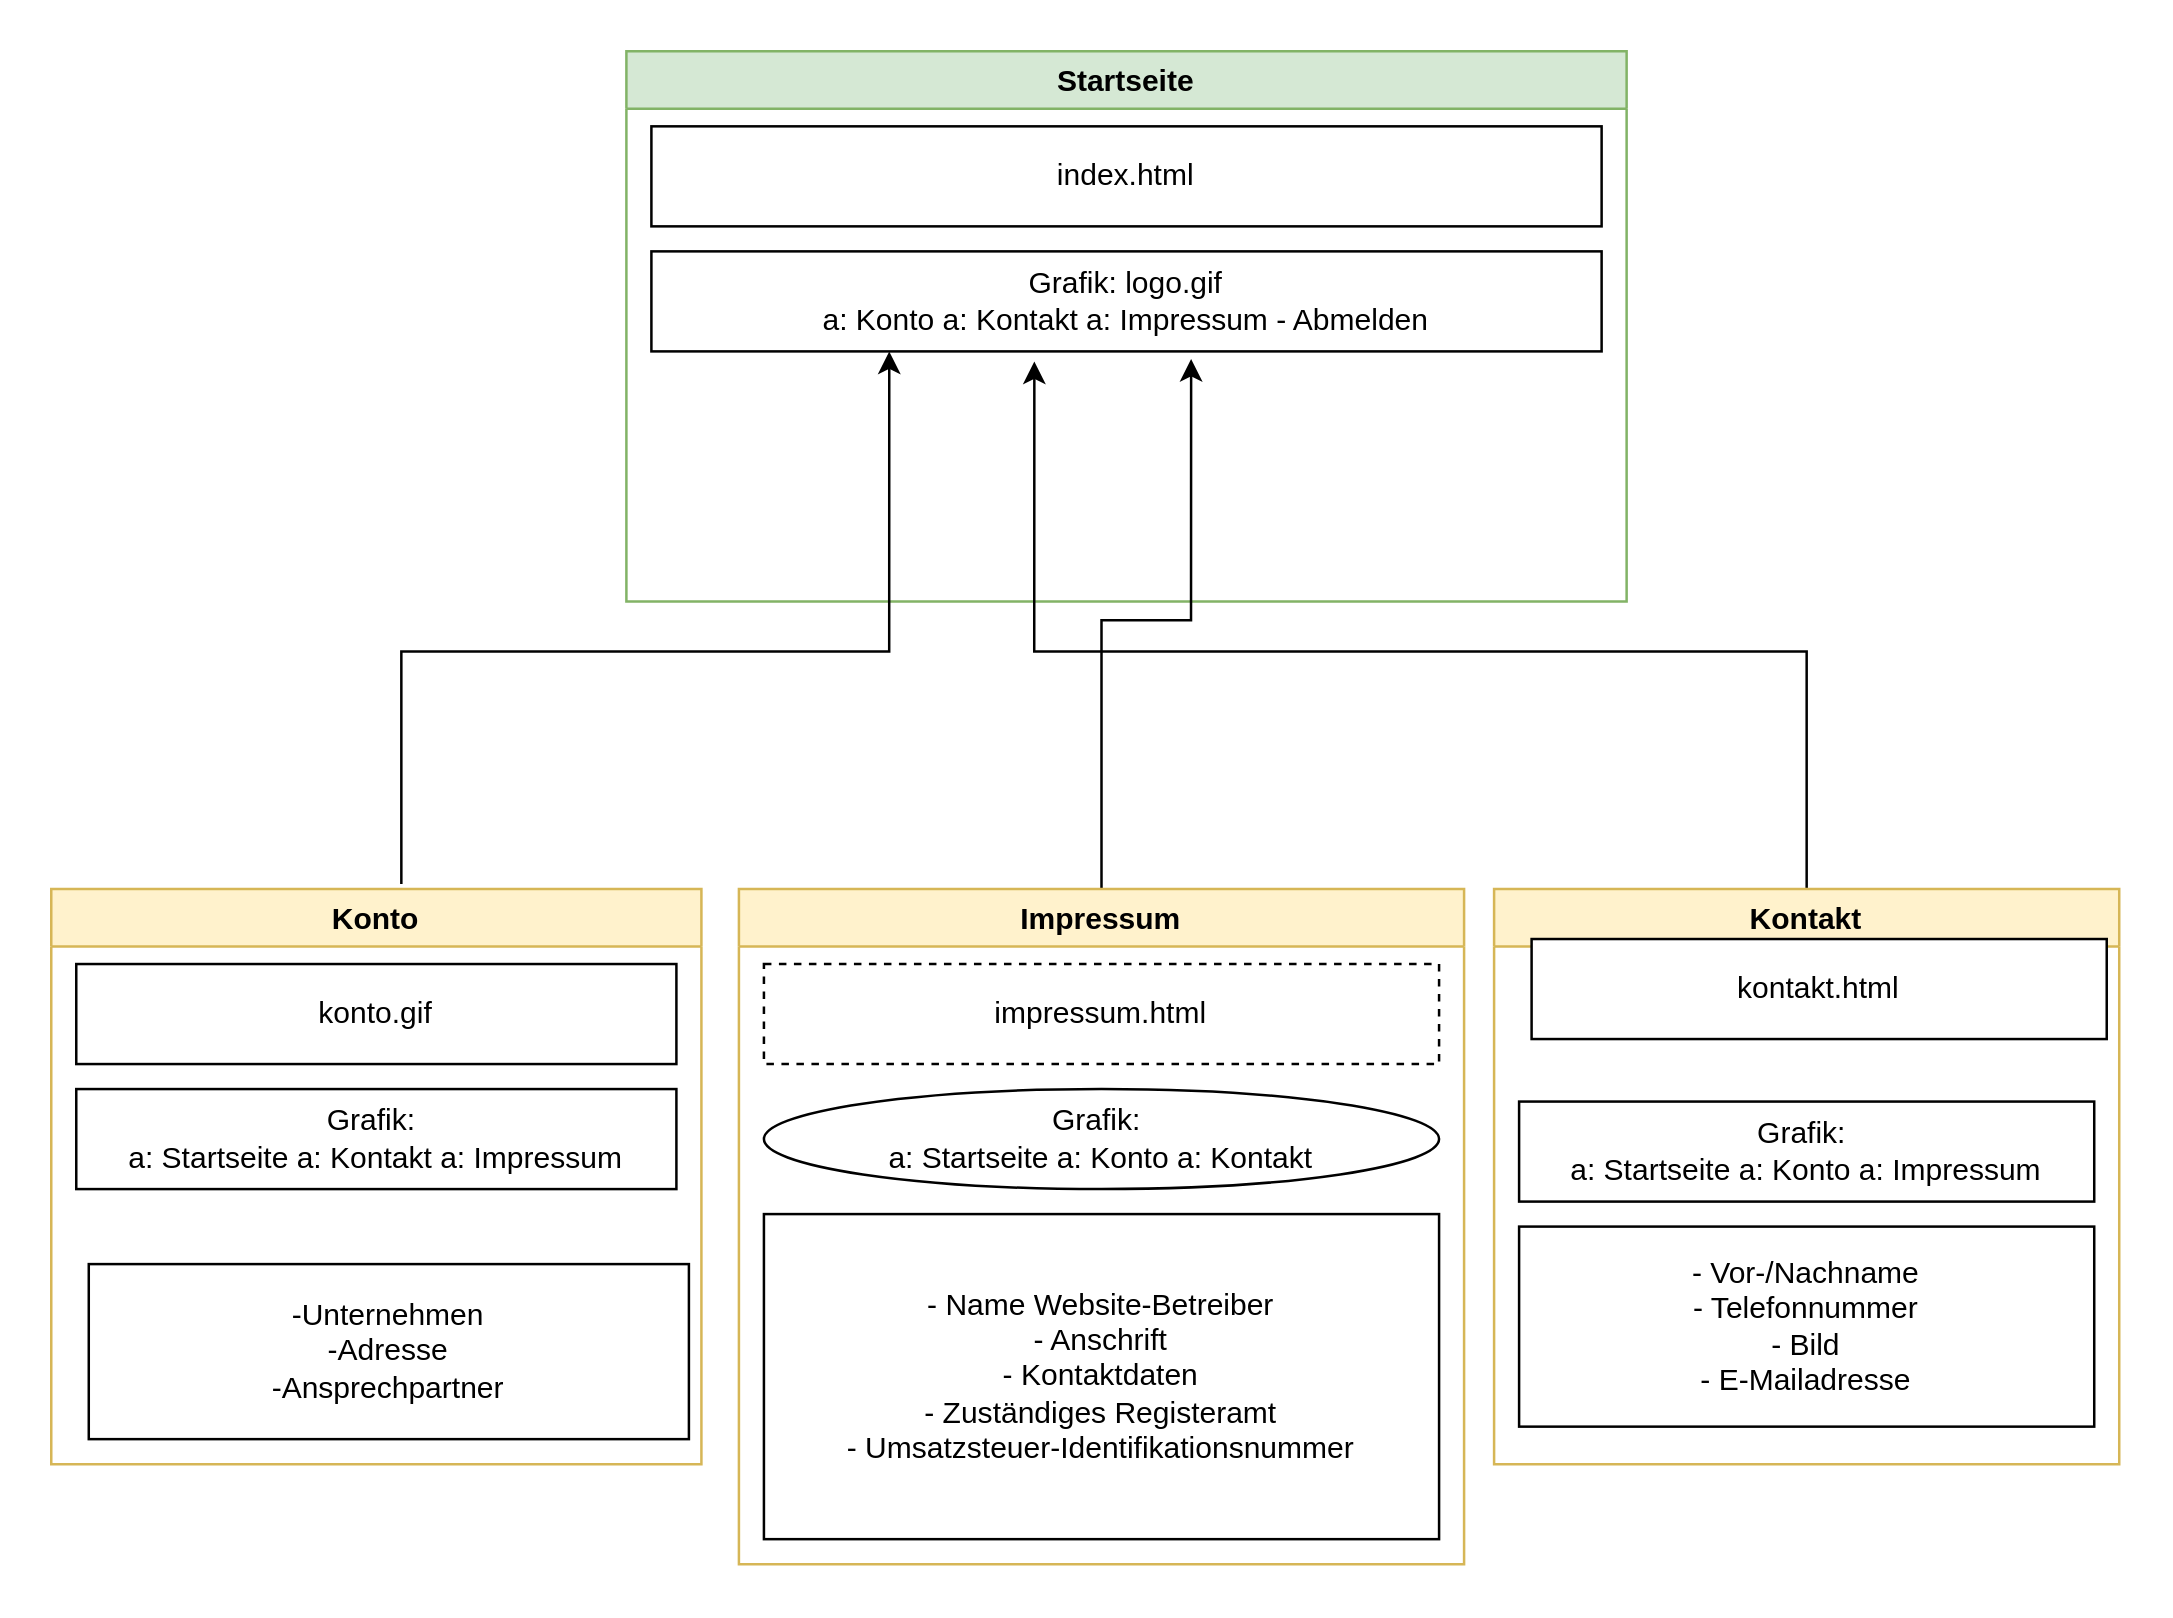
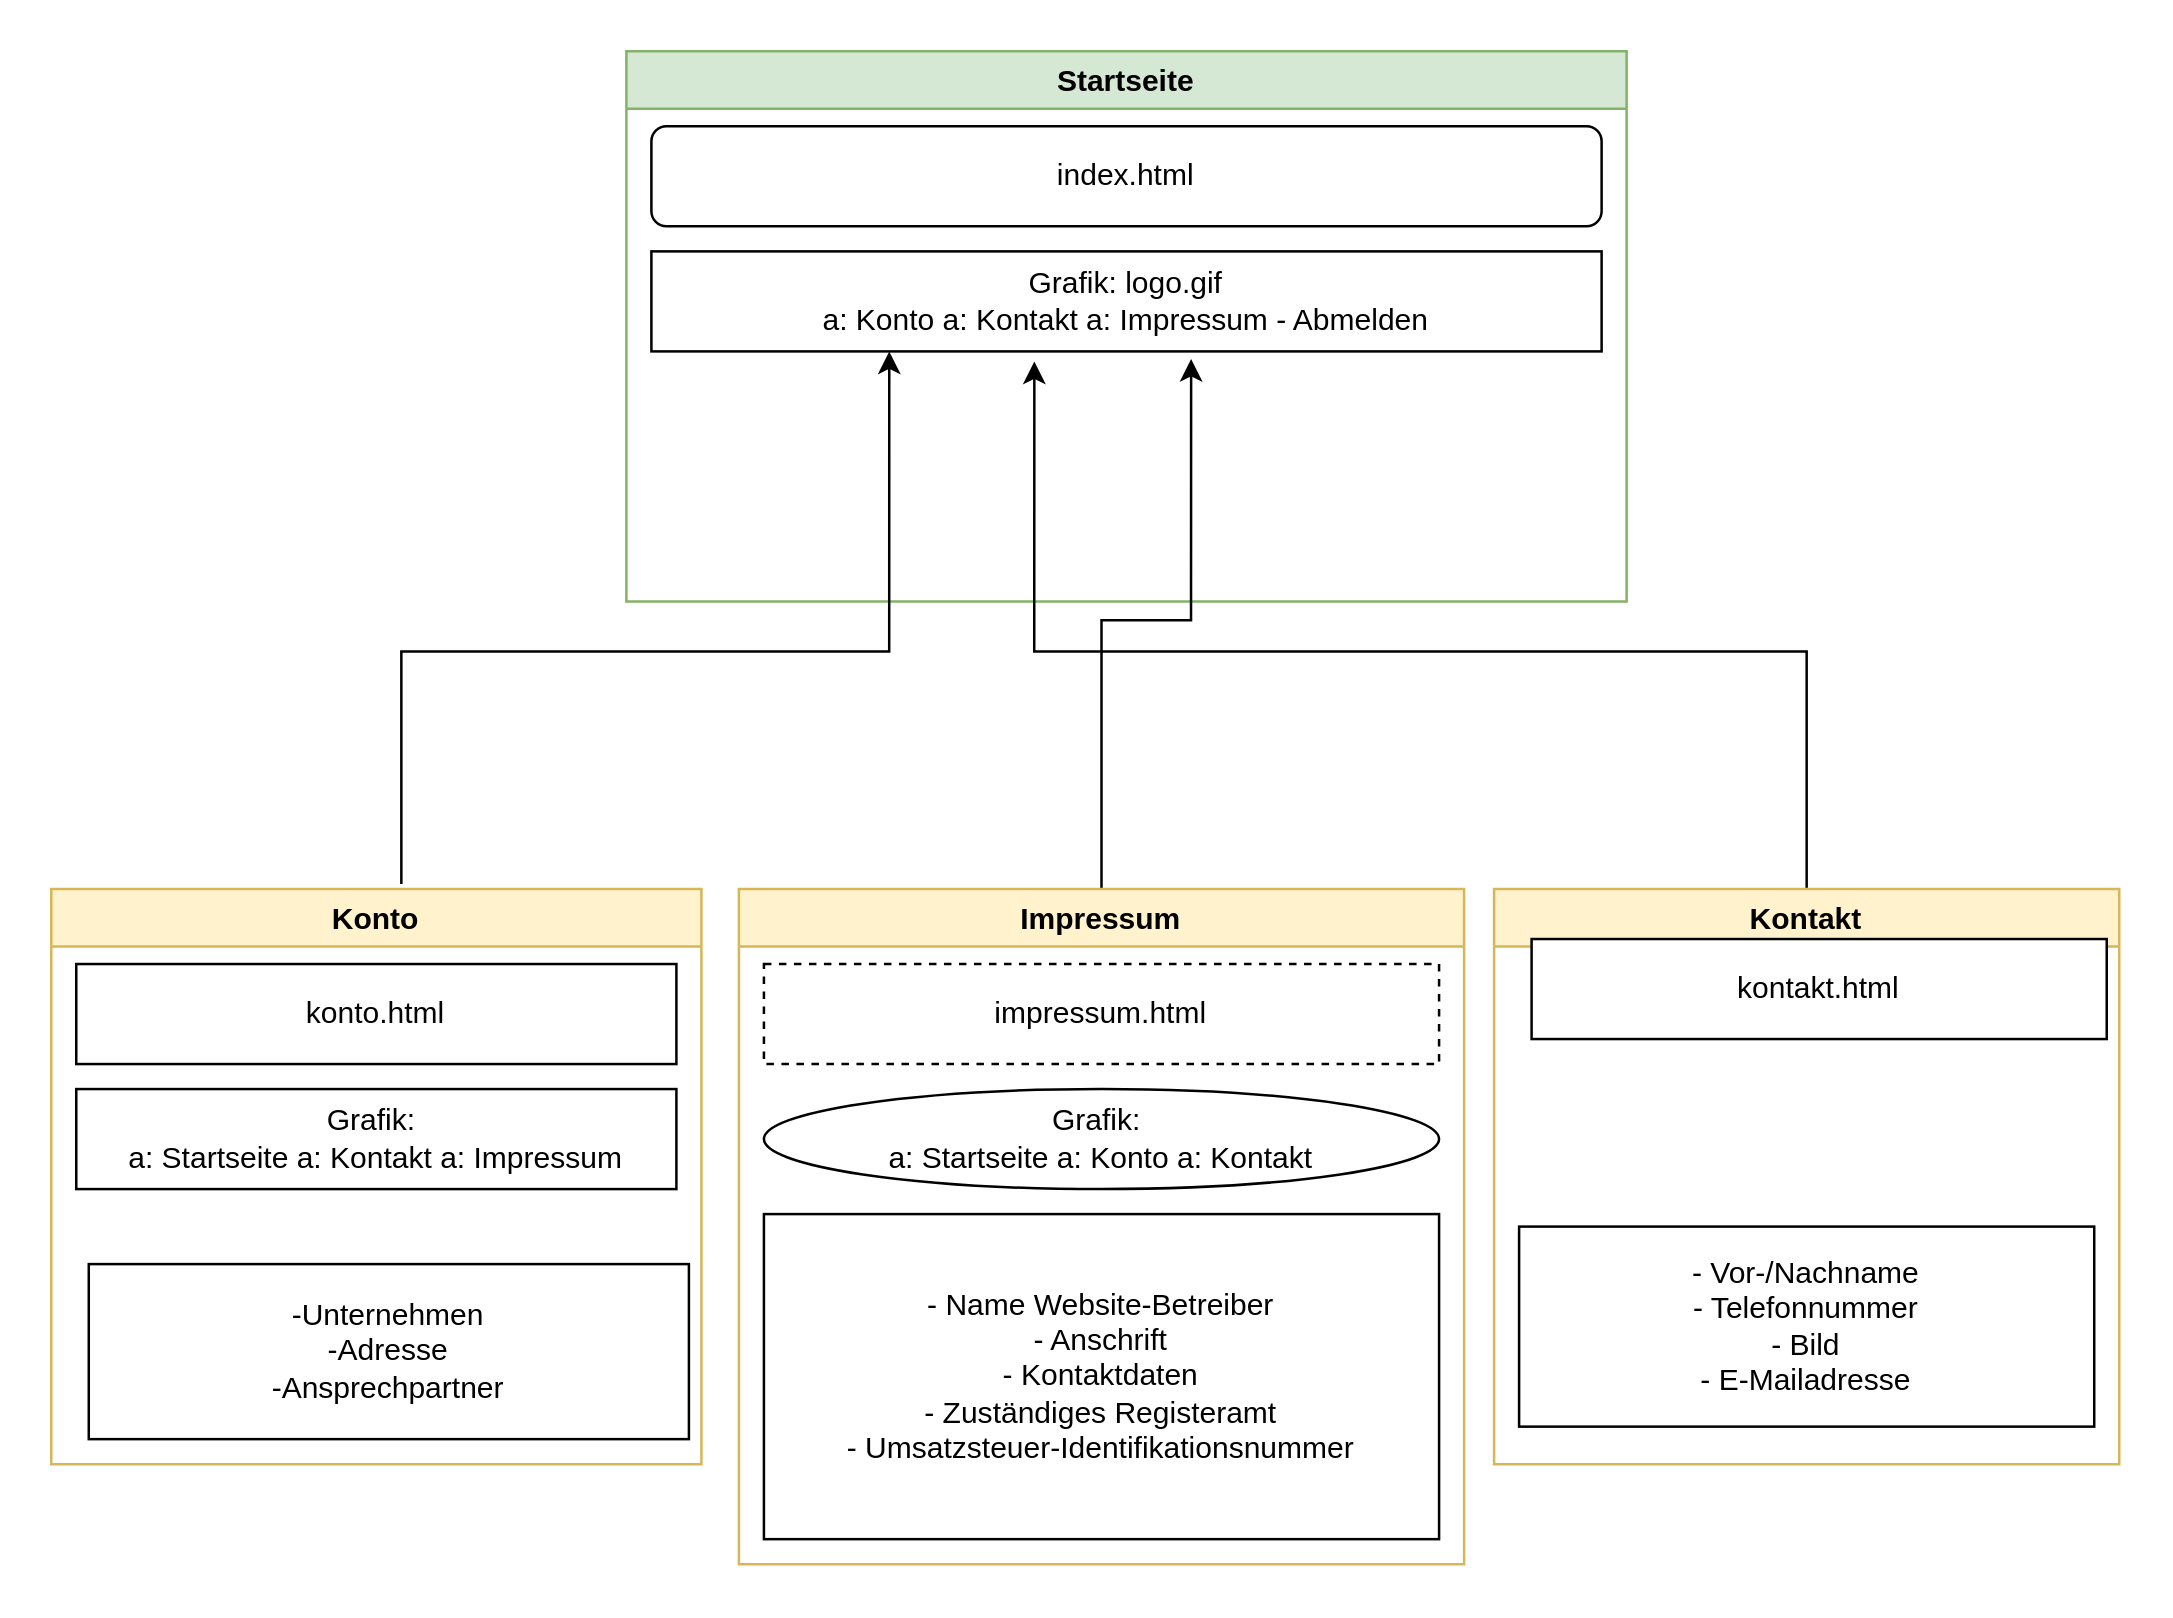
node "index.html": shape rectangle -> rounded rectangle
node "konto.gif": label "konto.gif" -> "konto.html"
node "Grafik: a: Startseite a: Konto a: Impressum": removed
